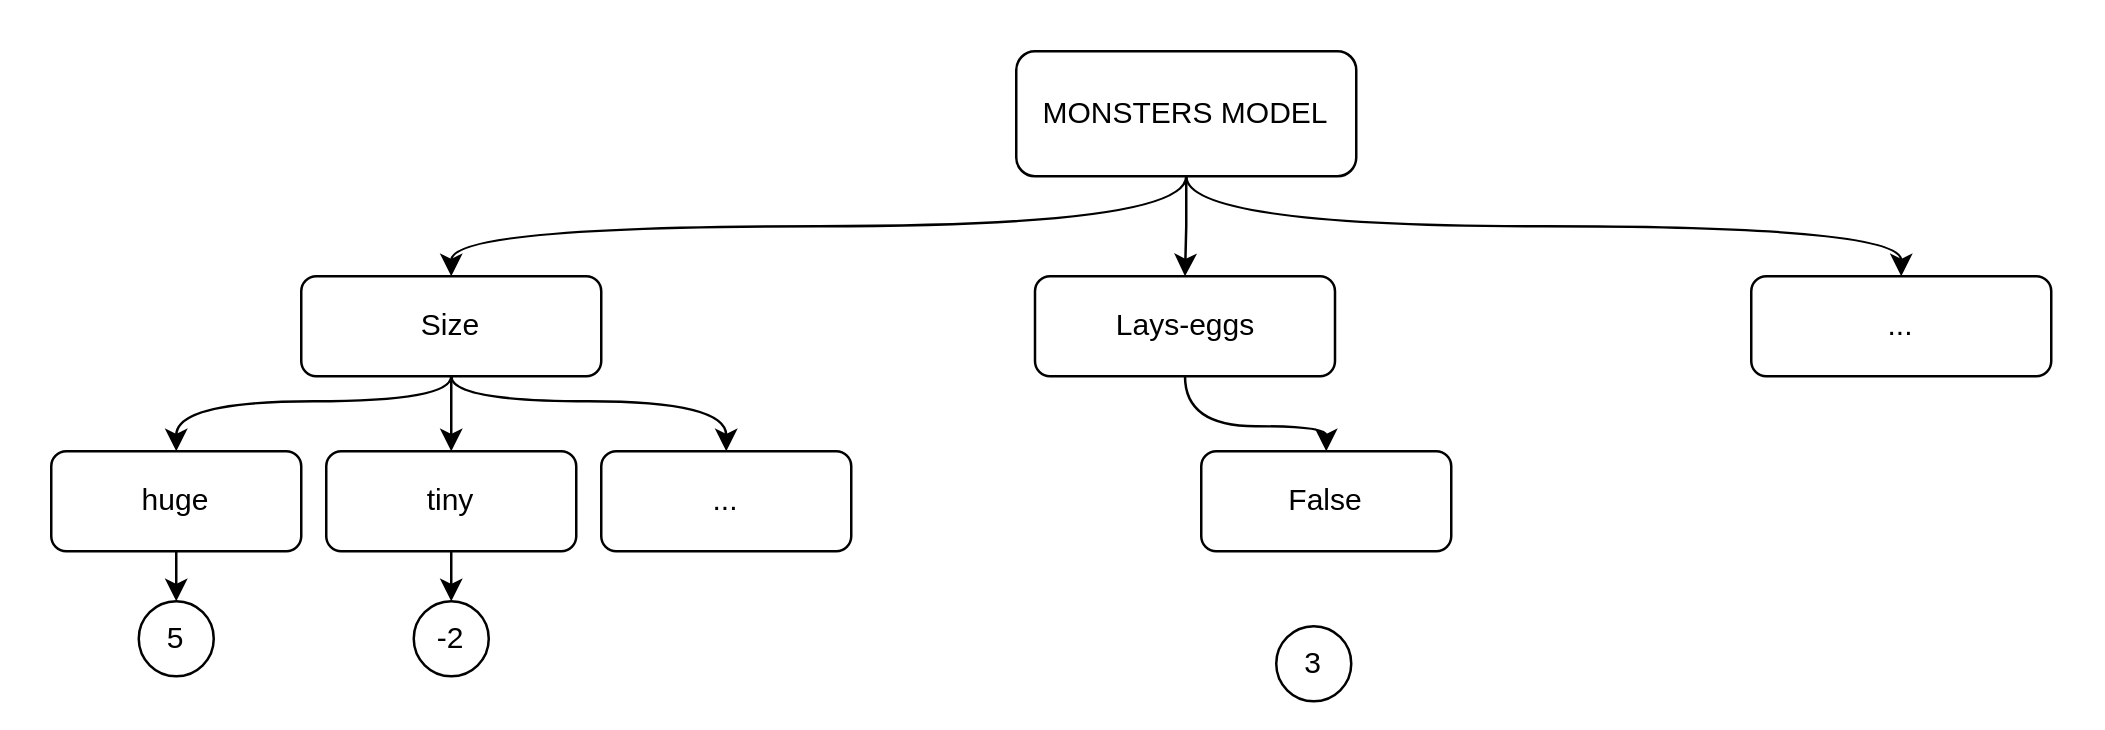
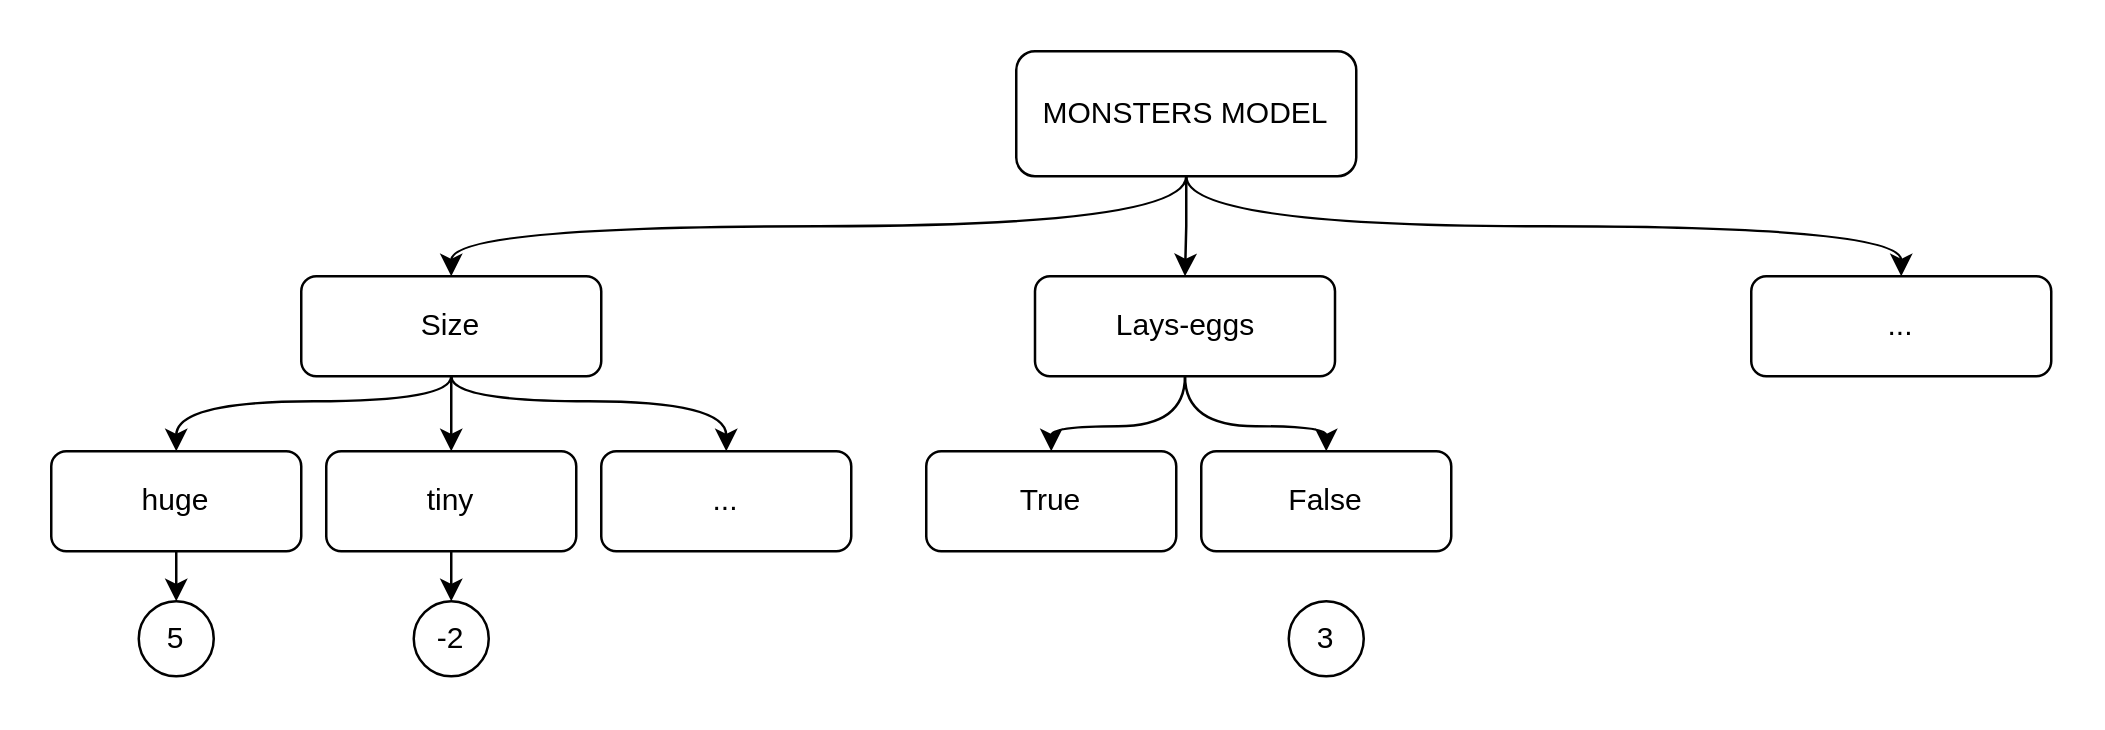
edge "Lays-eggs" -> "True": added
node "True": added
node "3": moved (1314, 664) -> (1326, 639)
